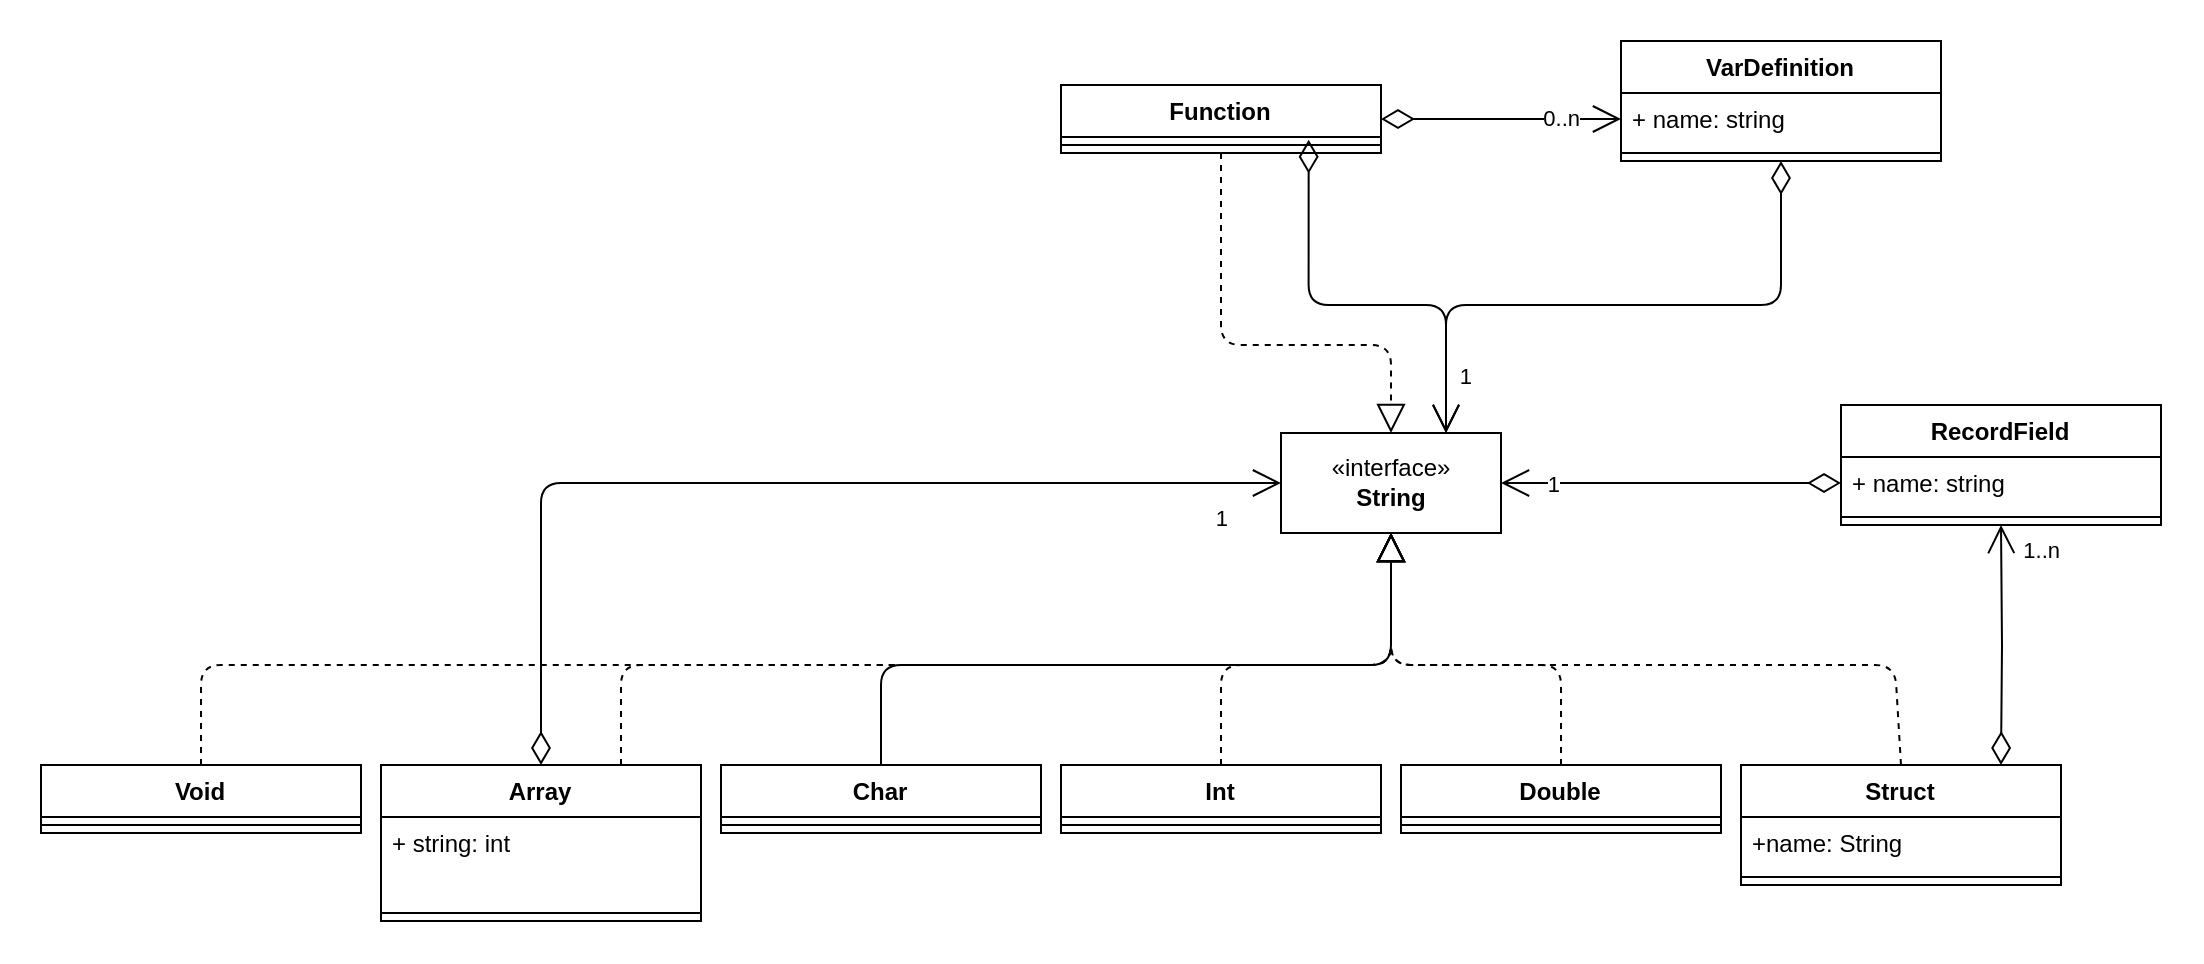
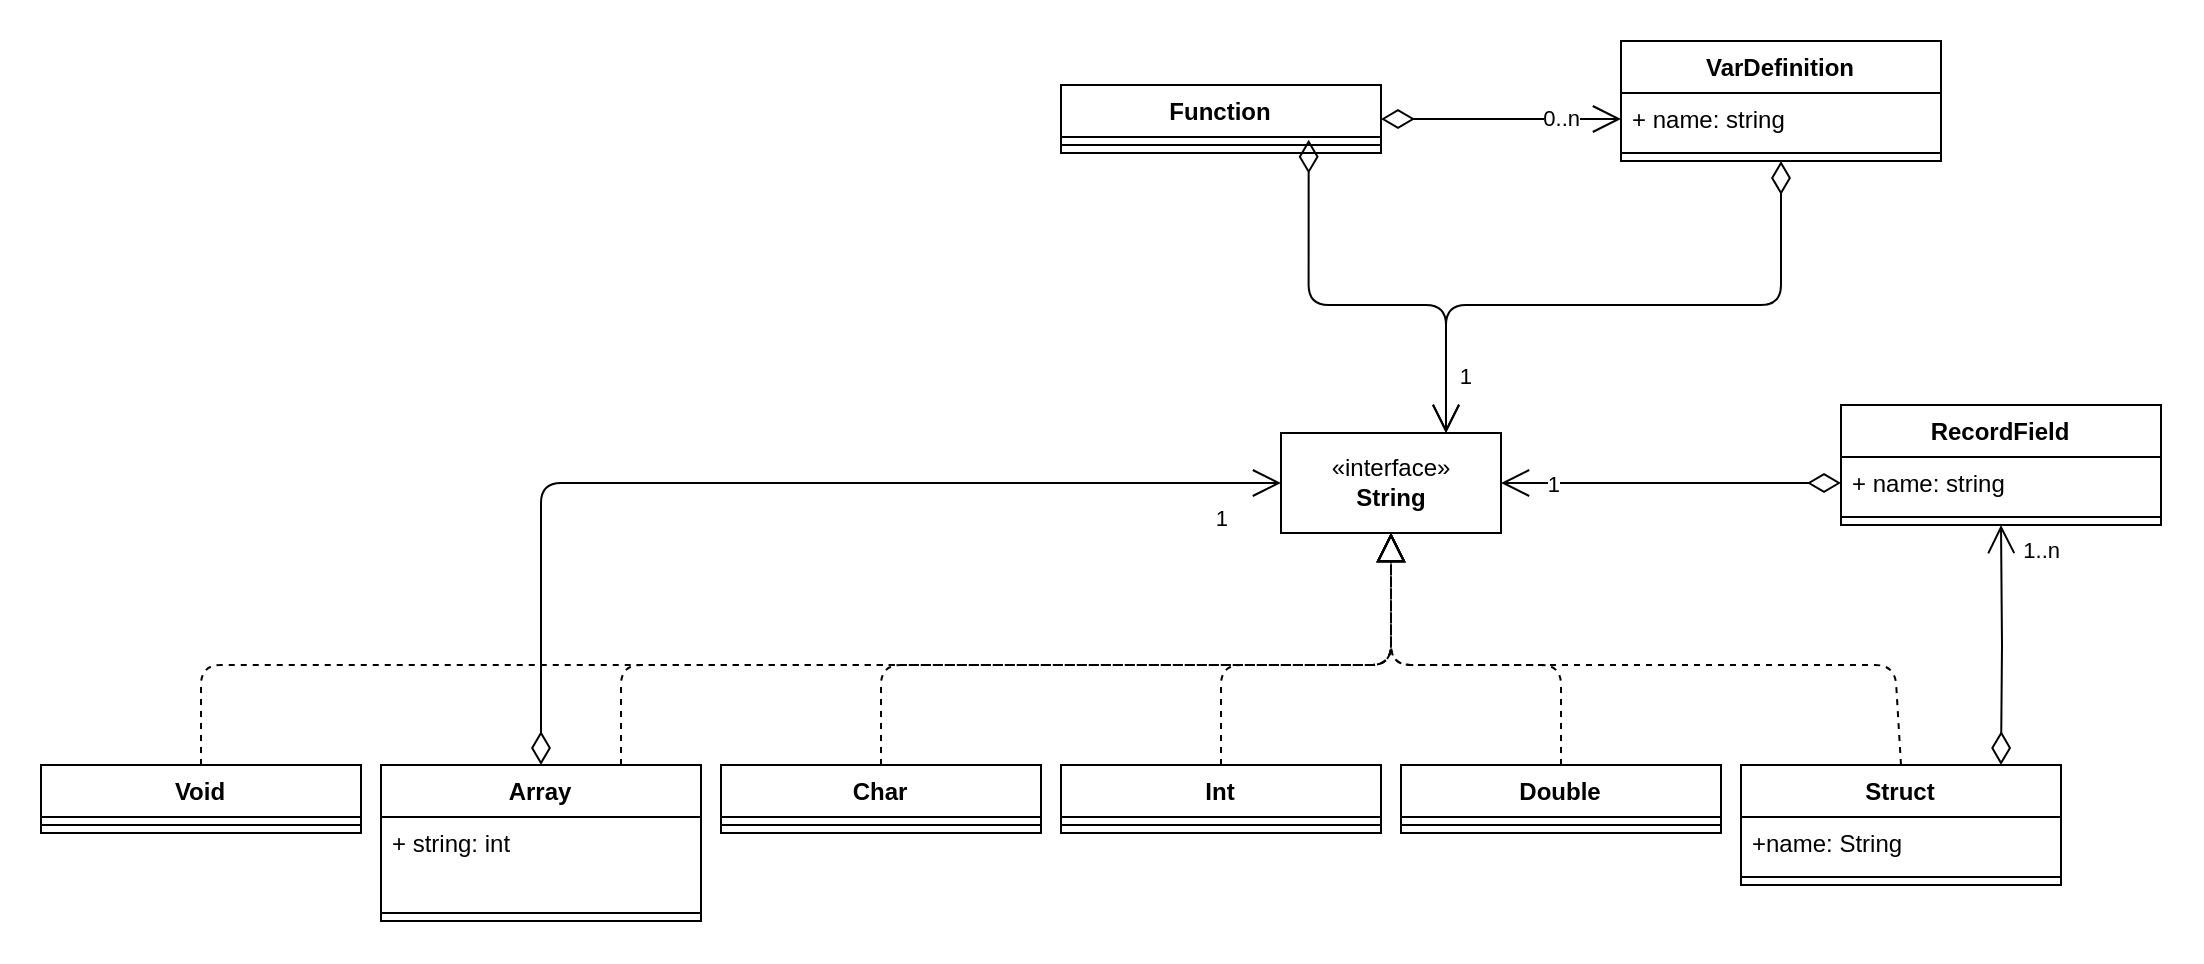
edge "Function" -> "«interface» String": removed
edge "Char" -> "«interface» String": style solid -> dashed
